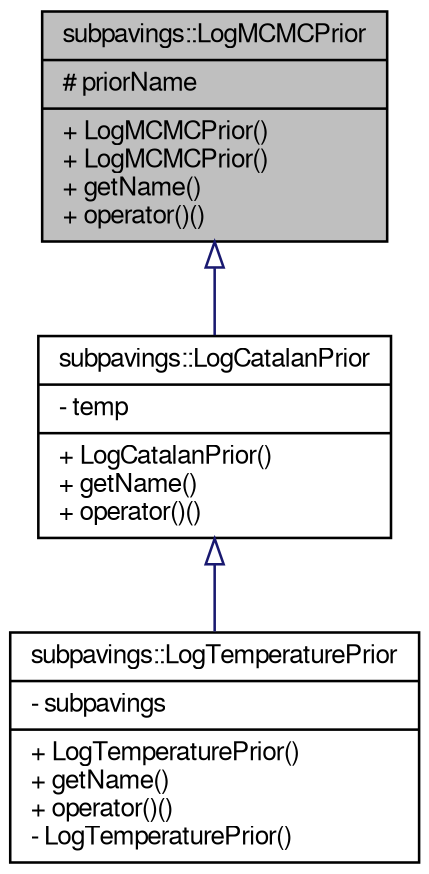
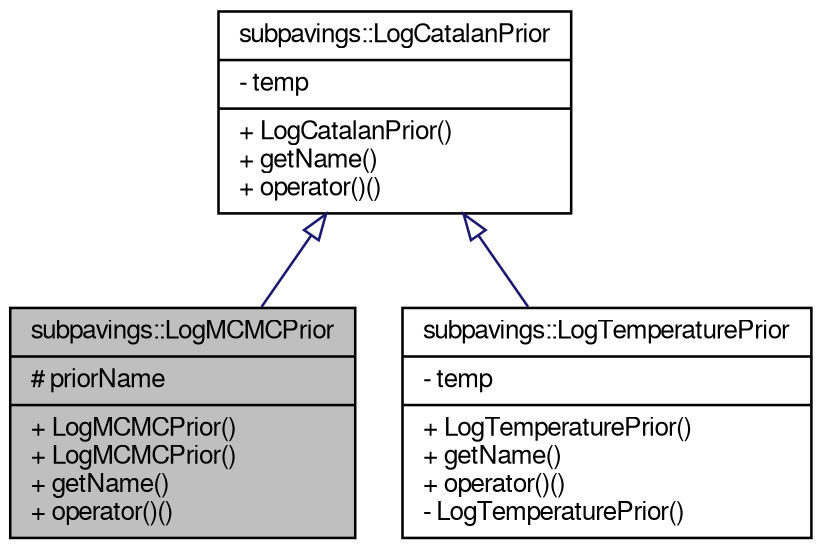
edge "subpavings::LogCatalanPrior" -> "subpavings::LogMCMCPrior": reversed
node "subpavings::LogTemperaturePrior": text "- subpavings" -> "- temp"
